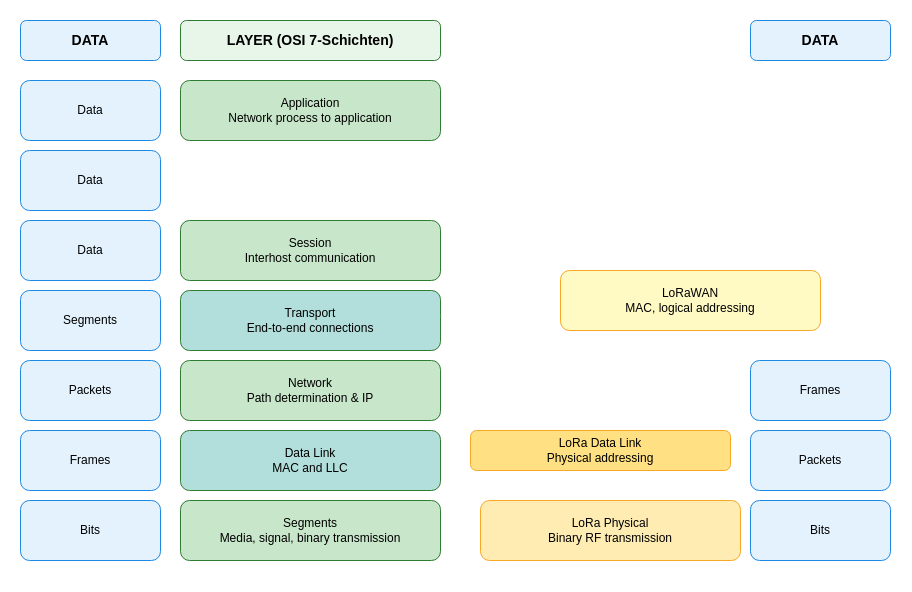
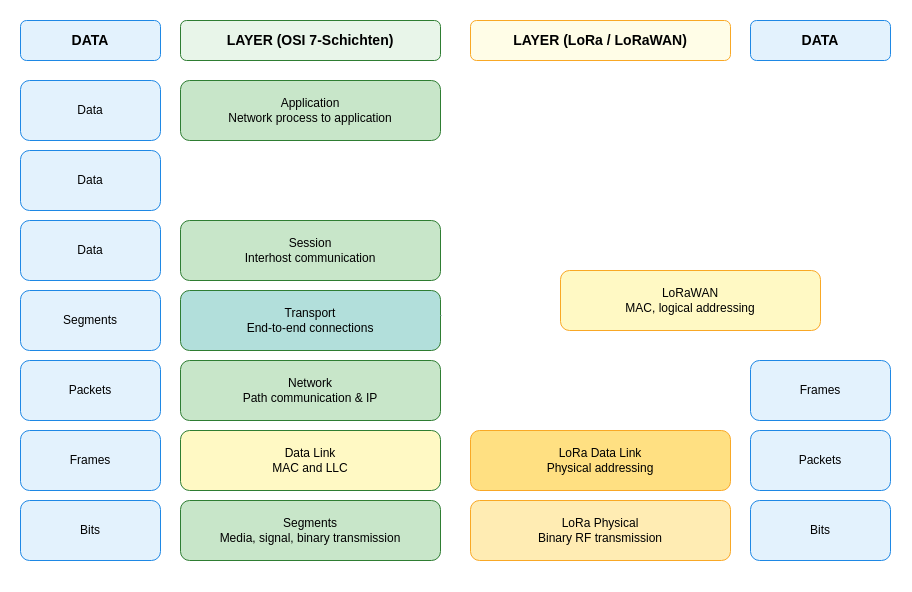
node "LAYER (LoRa / LoRaWAN)": added
node "Network Path determination & IP": label "Network Path determination & IP" -> "Network Path communication & IP"
node "LoRa Data Link Physical addressing": size 260x40 -> 260x60
node "Data Link MAC and LLC": fillcolor #b2dfdb -> #fff9c4
node "LoRa Physical Binary RF transmission": moved (611, 531) -> (601, 531)
